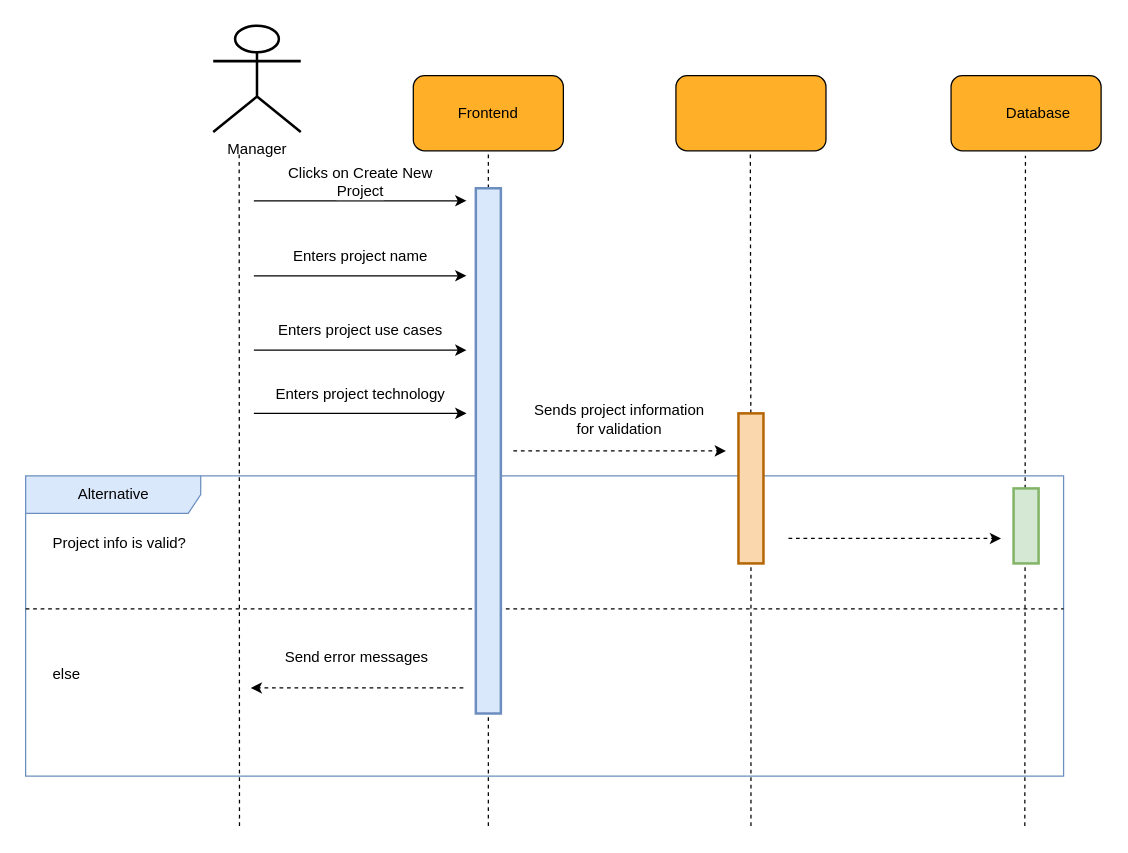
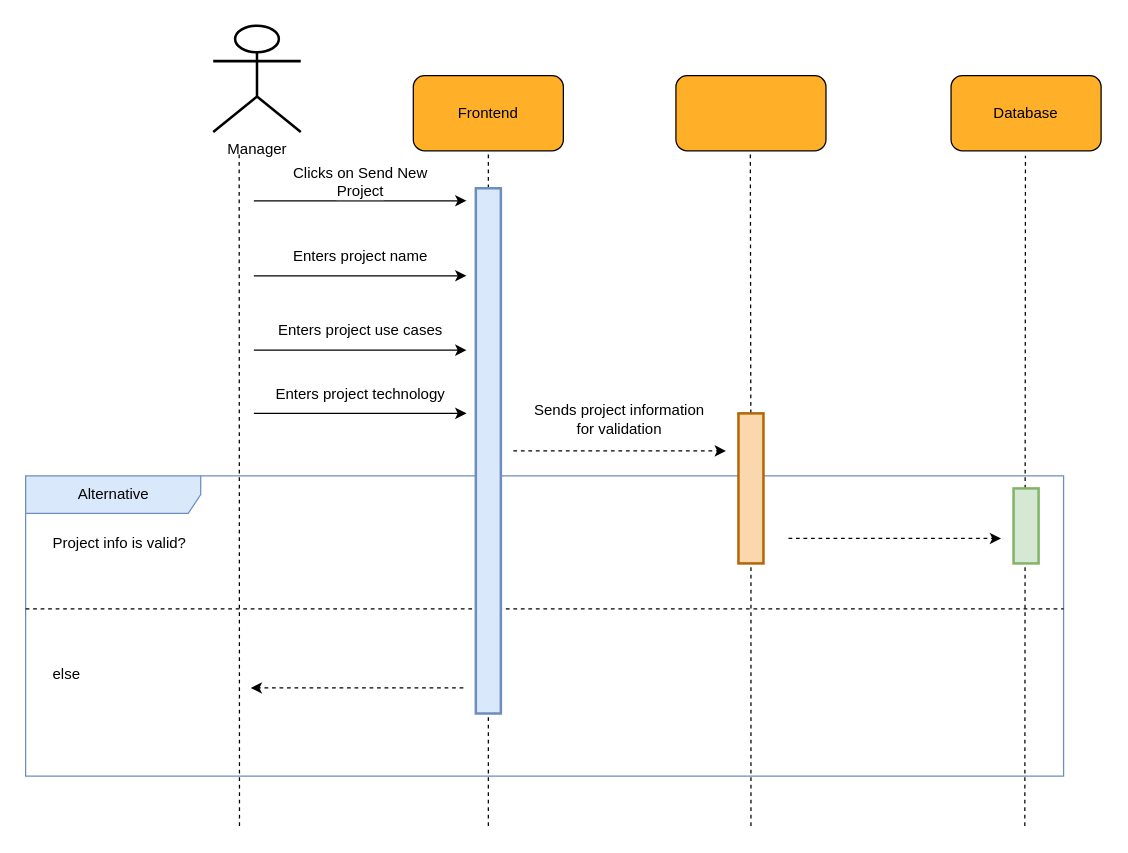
node "Database": moved (1038, 113) -> (1026, 113)
node "Clicks on Create New Project": label "Clicks on Create New Project" -> "Clicks on Send New Project"
node "Send error messages": removed
